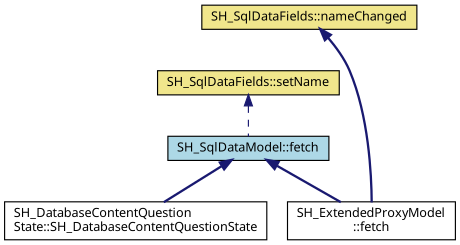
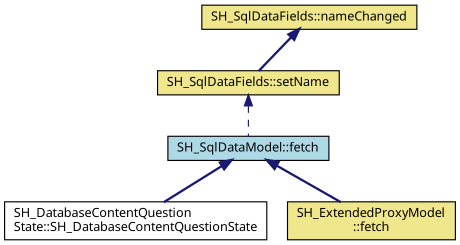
edge "SH_ExtendedProxyModel ::fetch" -> "SH_SqlDataFields::nameChanged": now "SH_SqlDataFields::setName" -> "SH_SqlDataFields::nameChanged"
node "SH_ExtendedProxyModel ::fetch": fillcolor white -> khaki
